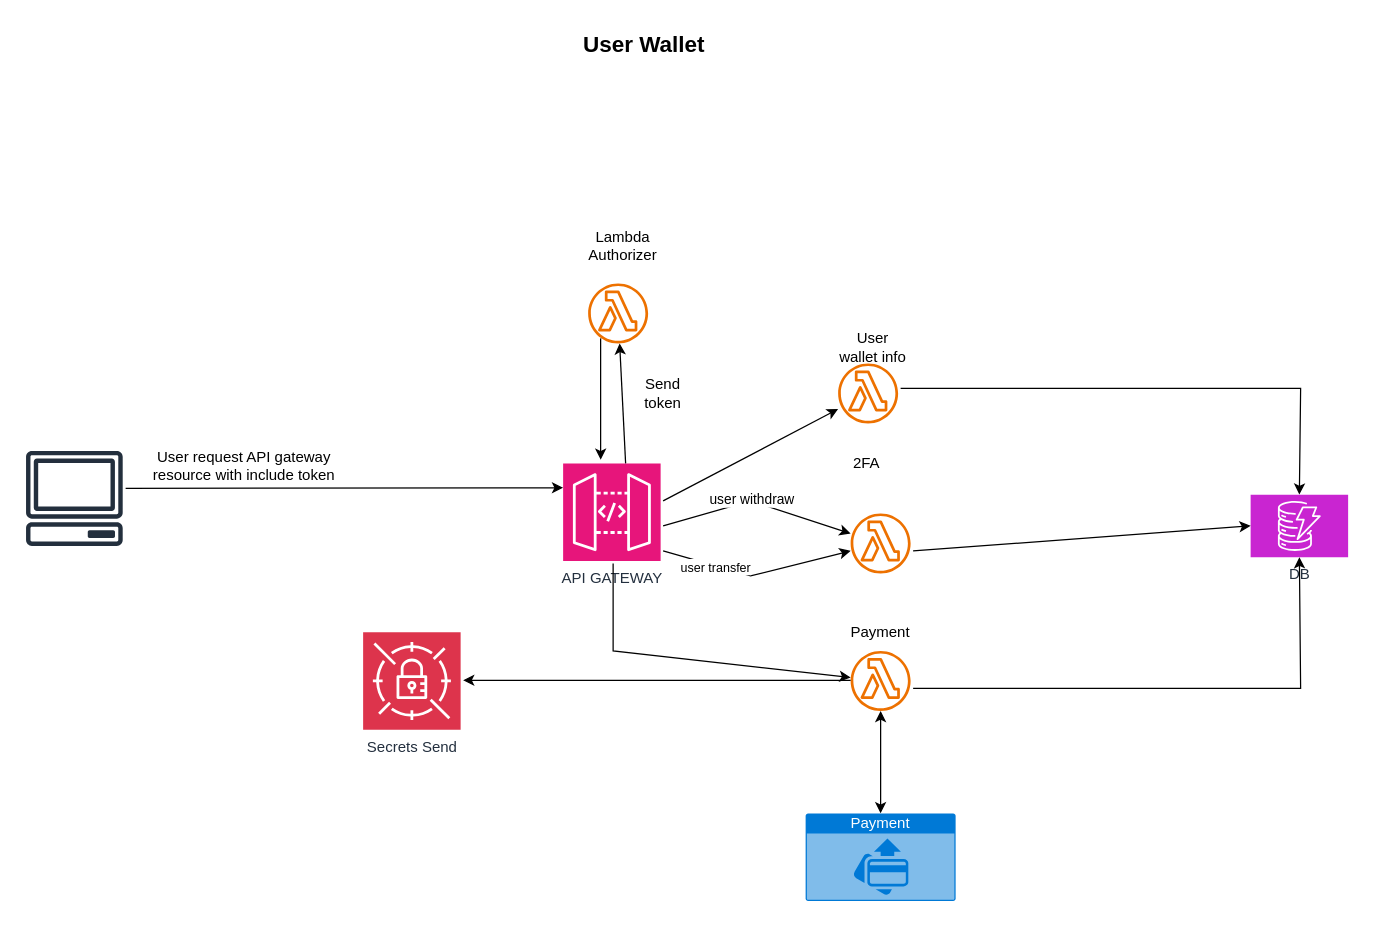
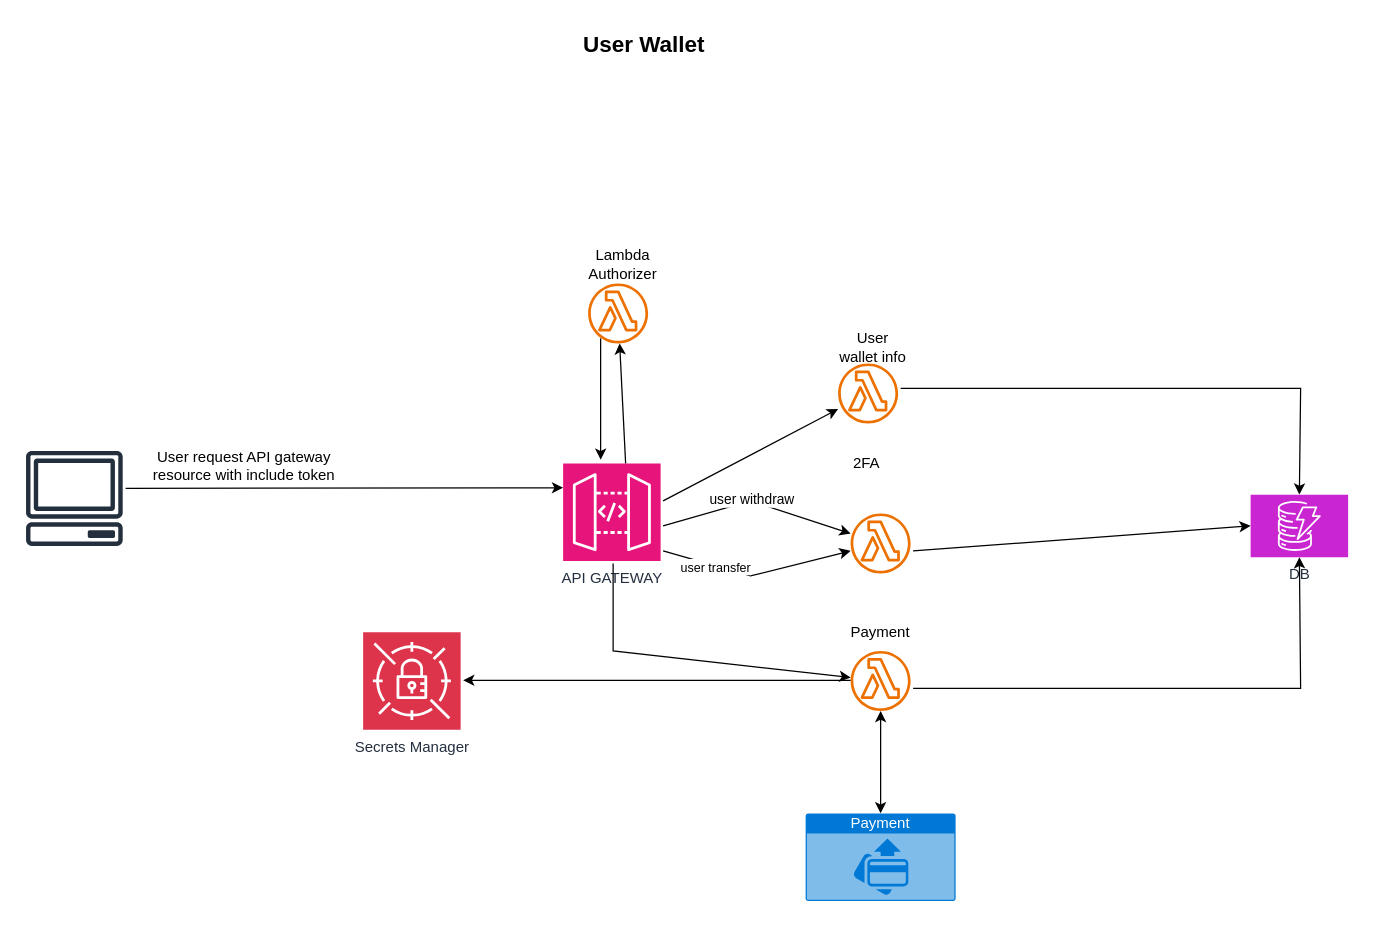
node "Lambda Authorizer": moved (623, 246) -> (623, 264)
node "Send token": removed
node "Secrets Send": label "Secrets Send" -> "Secrets Manager"
